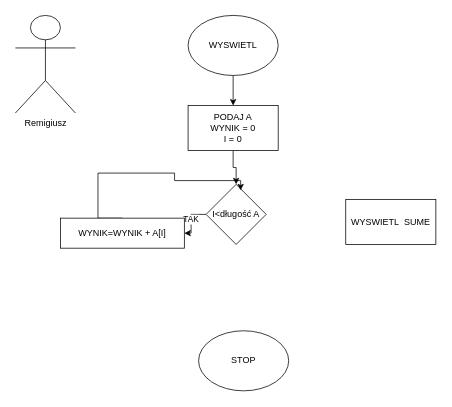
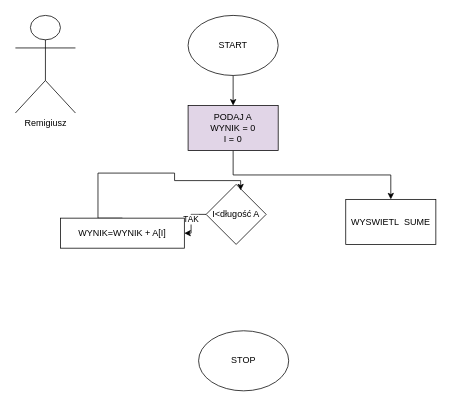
node "WYSWIETL": label "WYSWIETL" -> "START"
node "PODAJ A WYNIK = 0 I = 0": fillcolor #ffffff -> #e1d5e7
edge "PODAJ A WYNIK = 0 I = 0" -> "I<długość A": now "PODAJ A WYNIK = 0 I = 0" -> "WYSWIETL SUME"
